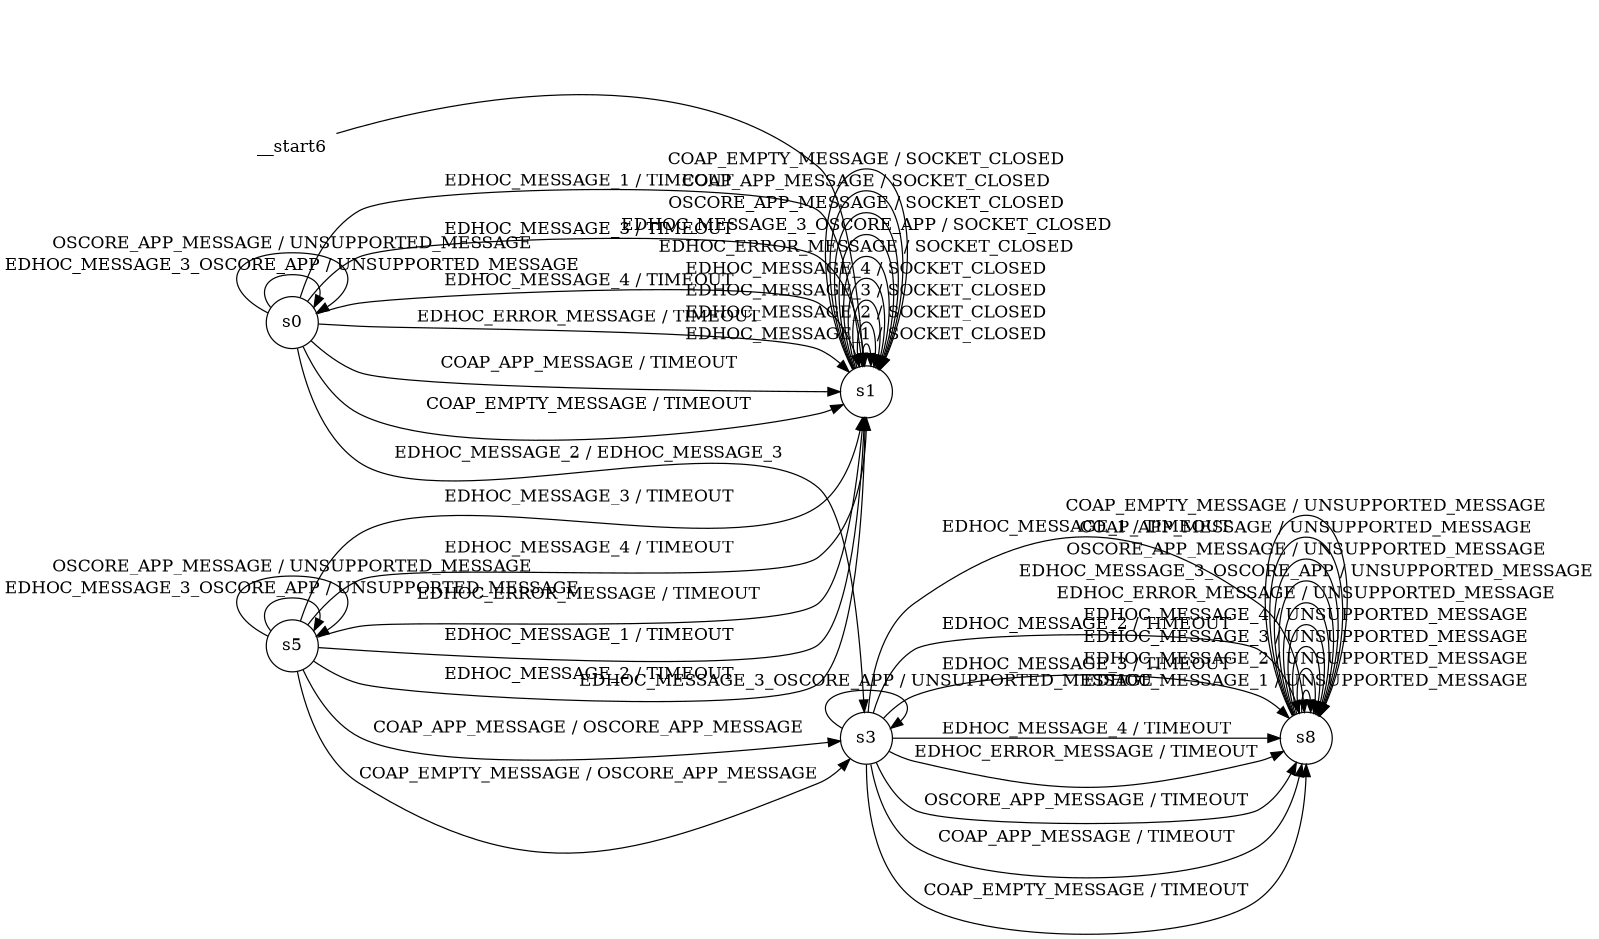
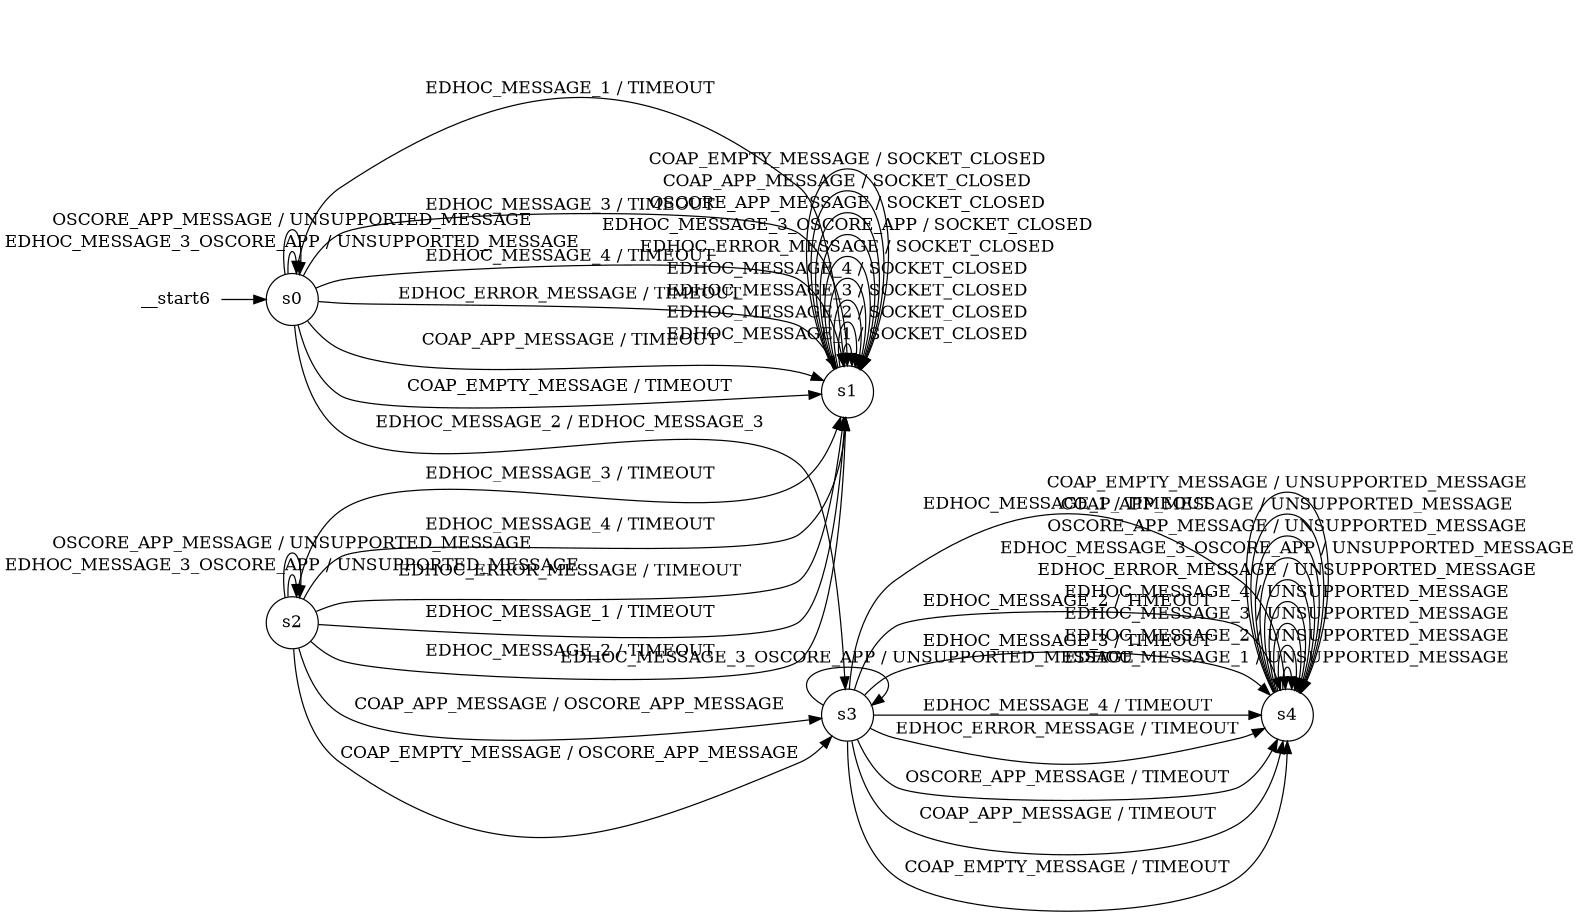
edge "__start6" -> "s1": now "__start6" -> "s0"
node "s5": label "s5" -> "s2"
node "s8": label "s8" -> "s4"
